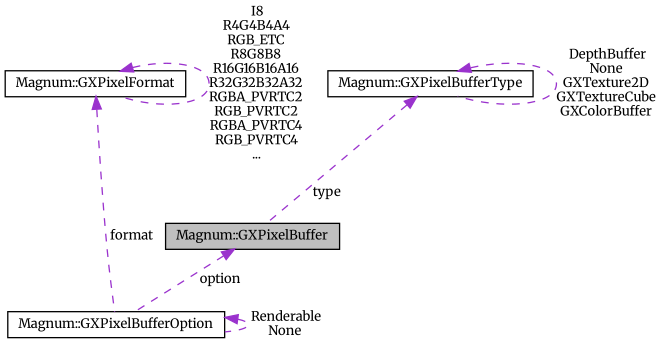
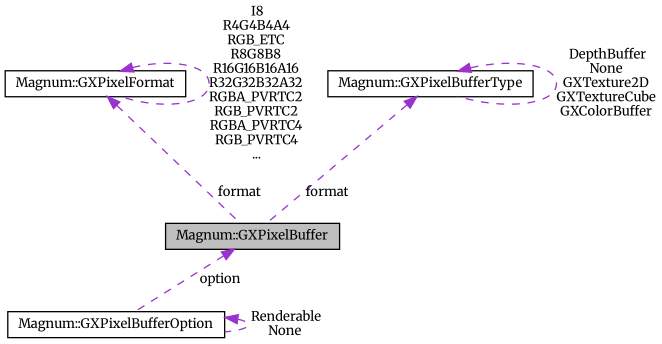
edge "Magnum::GXPixelBuffer" -> "Magnum::GXPixelBufferType": label " type" -> " format"
edge "Magnum::GXPixelBufferOption" -> "Magnum::GXPixelFormat": now "Magnum::GXPixelBuffer" -> "Magnum::GXPixelFormat"
